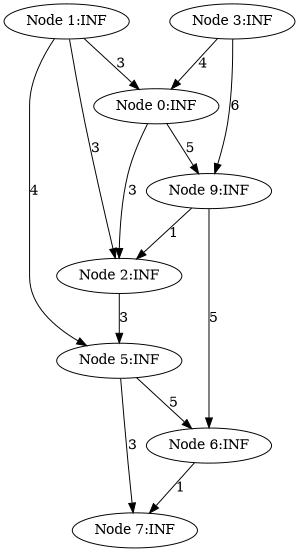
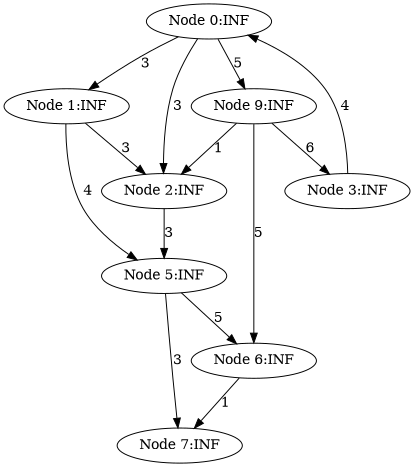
edge "Node 1:INF" -> "Node 0:INF": reversed
edge "Node 3:INF" -> "Node 9:INF": reversed
